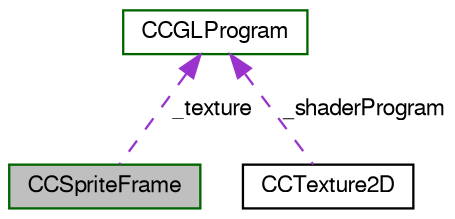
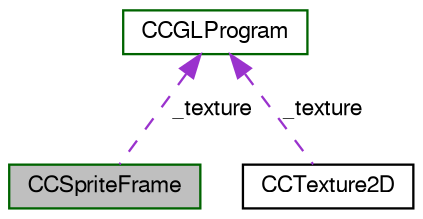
edge "CCTexture2D" -> "CCGLProgram": label " _shaderProgram" -> " _texture"
